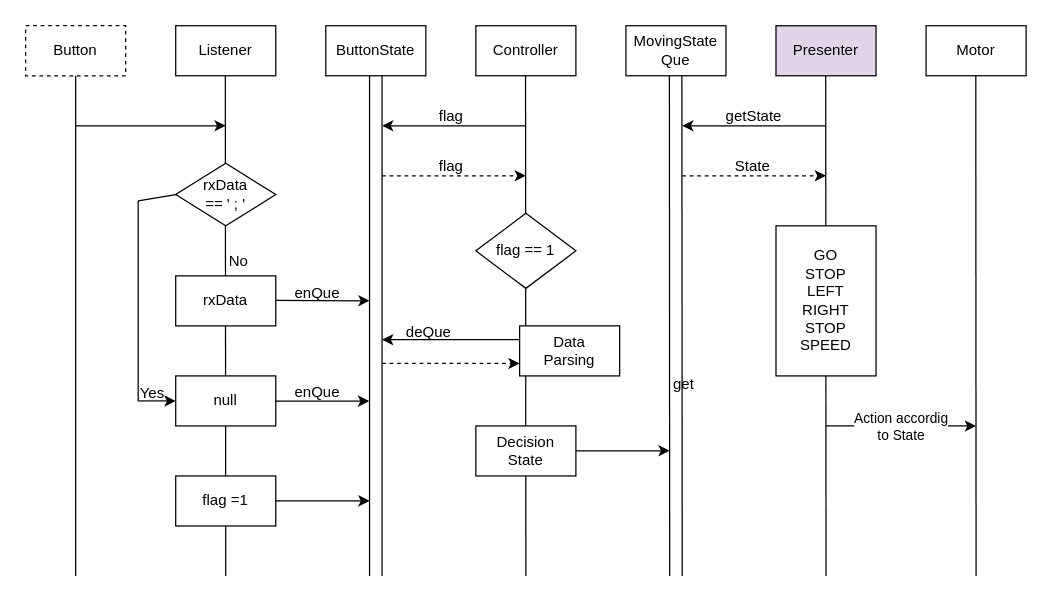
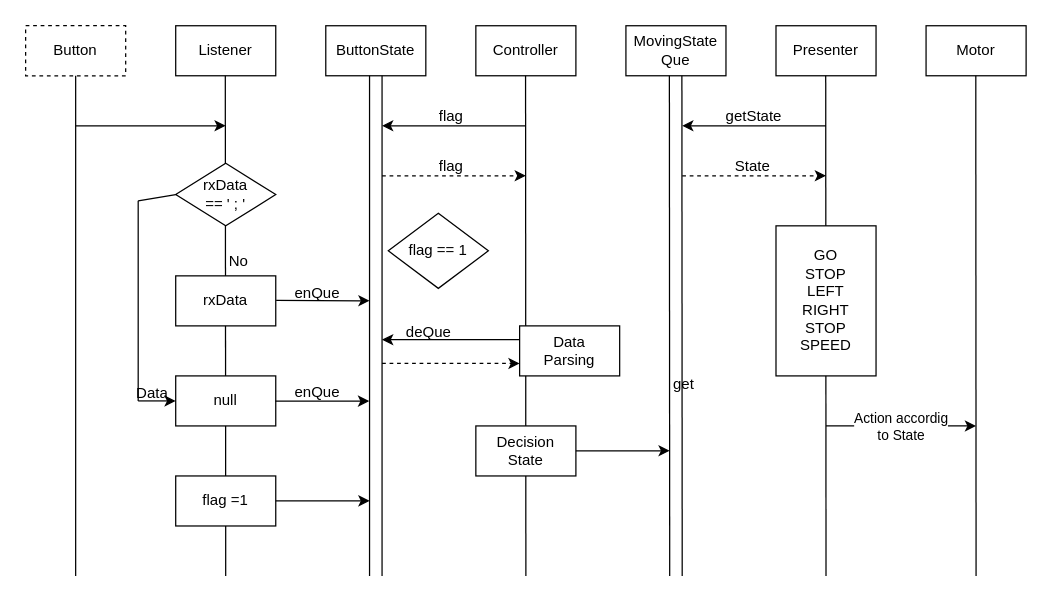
node "Presenter": fillcolor #e1d5e7 -> #ffffff
node "flag == 1": moved (526, 251) -> (438, 251)
node "Yes": label "Yes" -> "Data"
